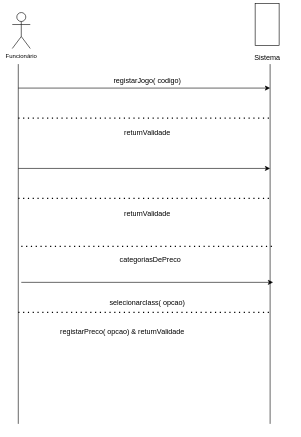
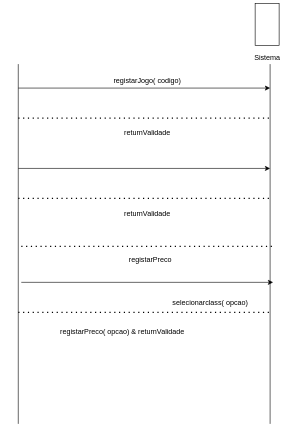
node "Funcionário": removed
node "categoriasDePreco": label "categoriasDePreco" -> "registarPreco"
node "selecionarclass( opcao)": moved (147, 303) -> (210, 303)
